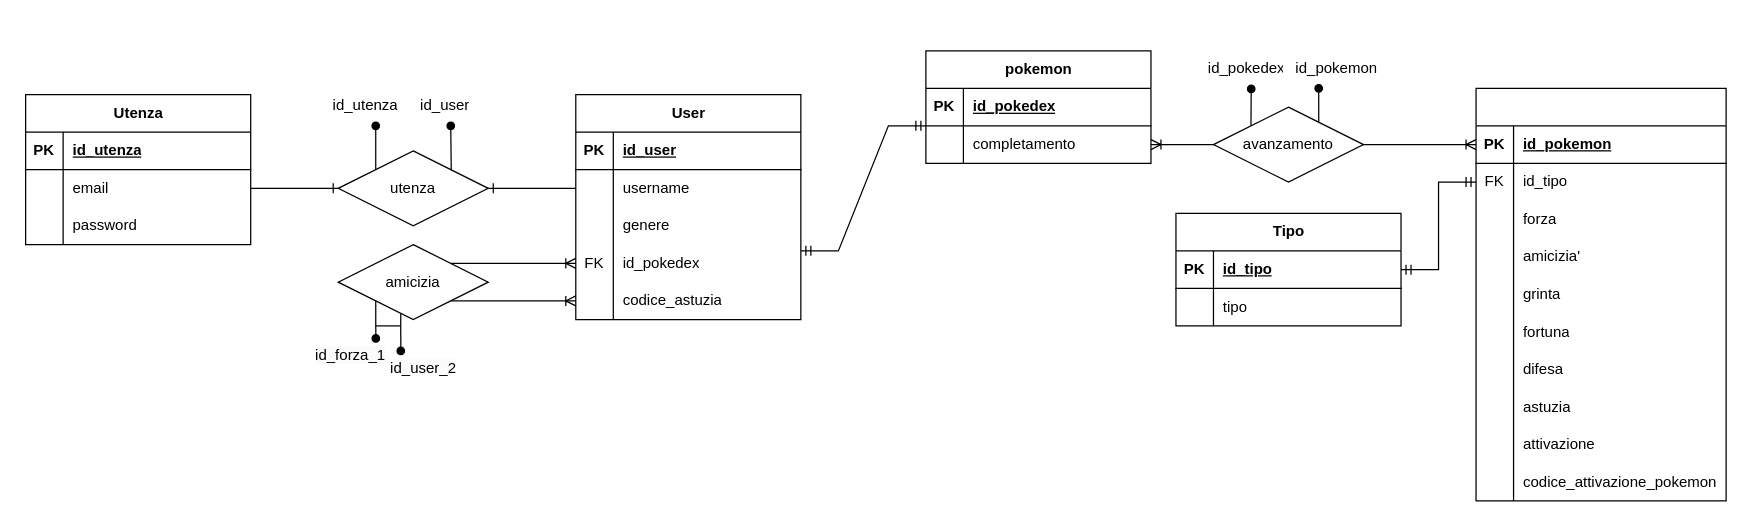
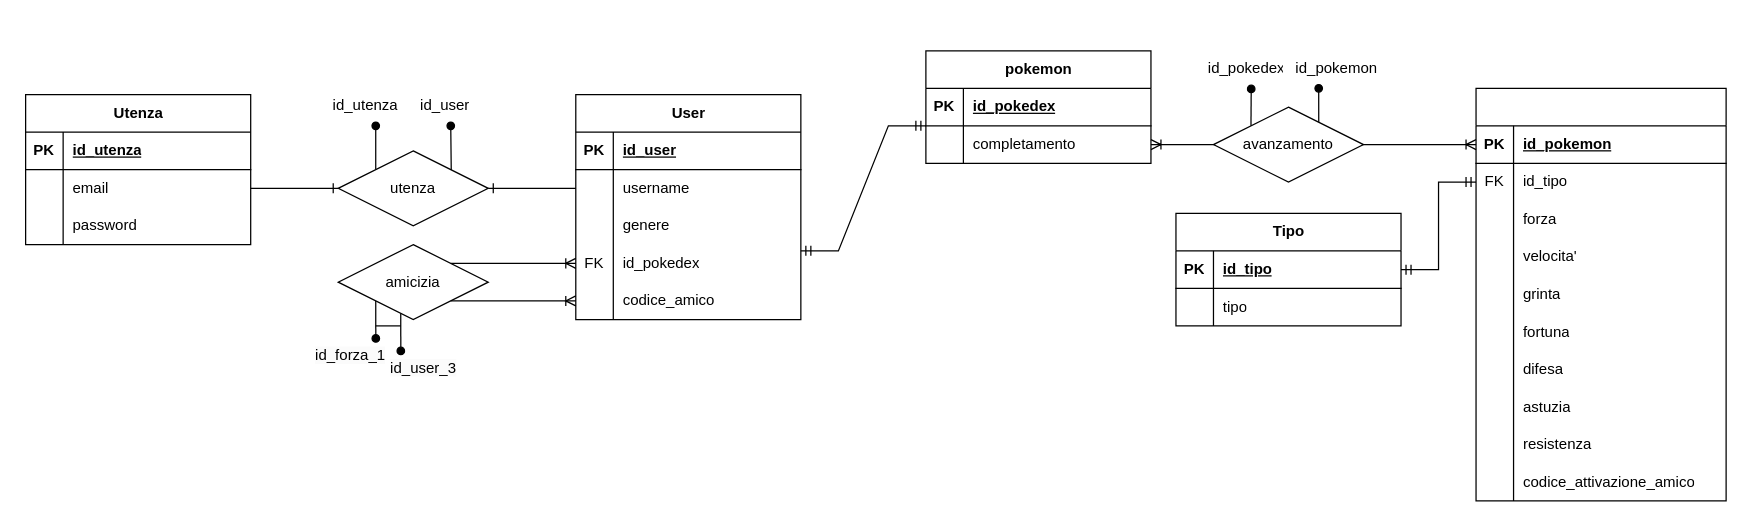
node "amicizia'": label "amicizia'" -> "velocita'"
node "codice_astuzia": label "codice_astuzia" -> "codice_amico"
node "id_user_2": label "id_user_2" -> "id_user_3"
node "attivazione": label "attivazione" -> "resistenza"
node "codice_attivazione_pokemon": label "codice_attivazione_pokemon" -> "codice_attivazione_amico"
